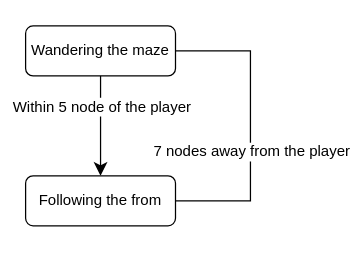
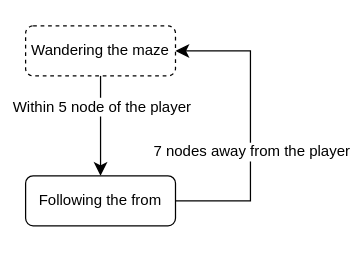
node "Wandering the maze": style solid -> dashed
edge "Wandering the maze" -- "Following the from": arrowhead none -> classic
